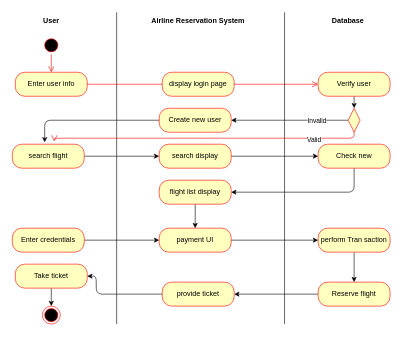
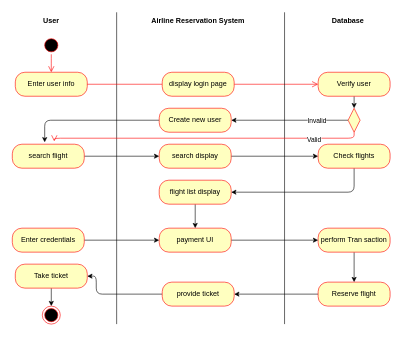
node "Check new": label "Check new" -> "Check flights"
